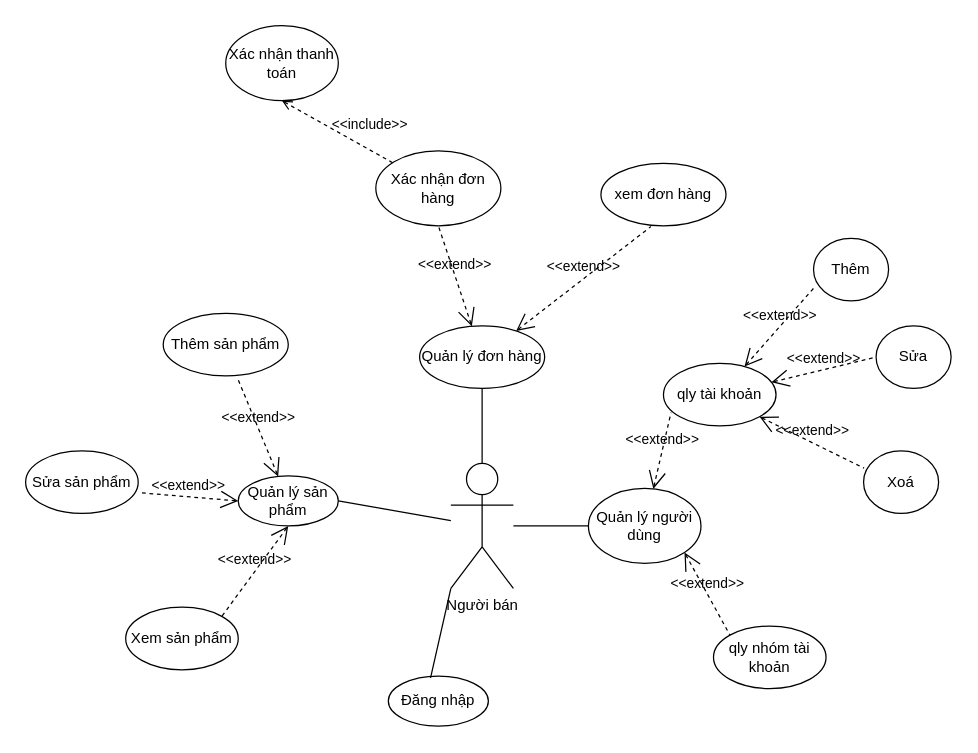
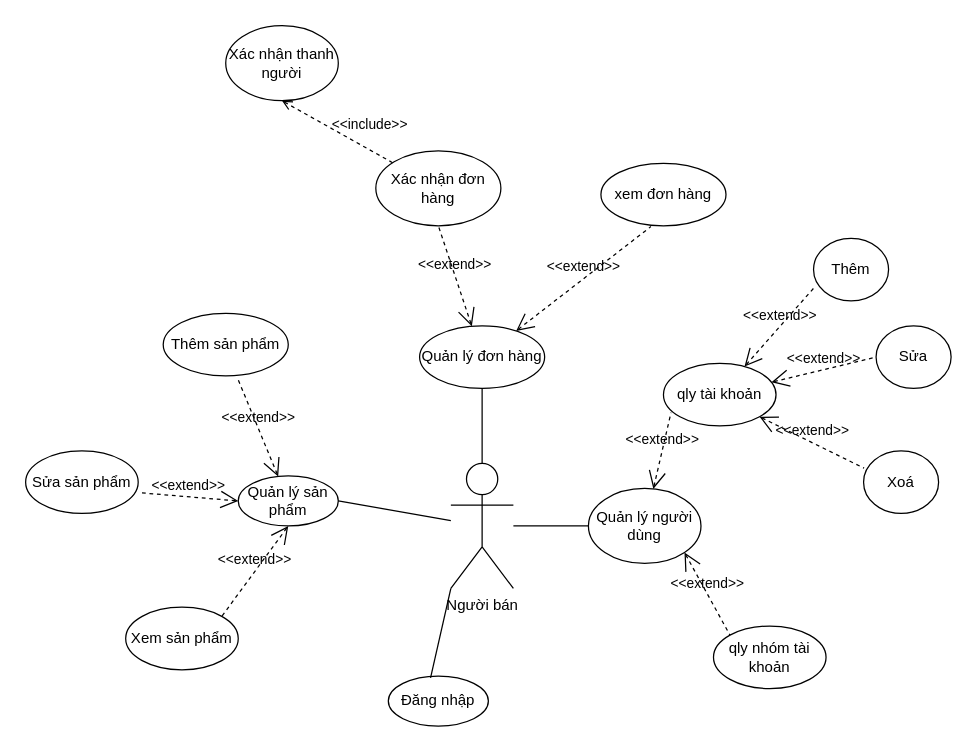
node "Xác nhận thanh toán": label "Xác nhận thanh toán" -> "Xác nhận thanh người"
